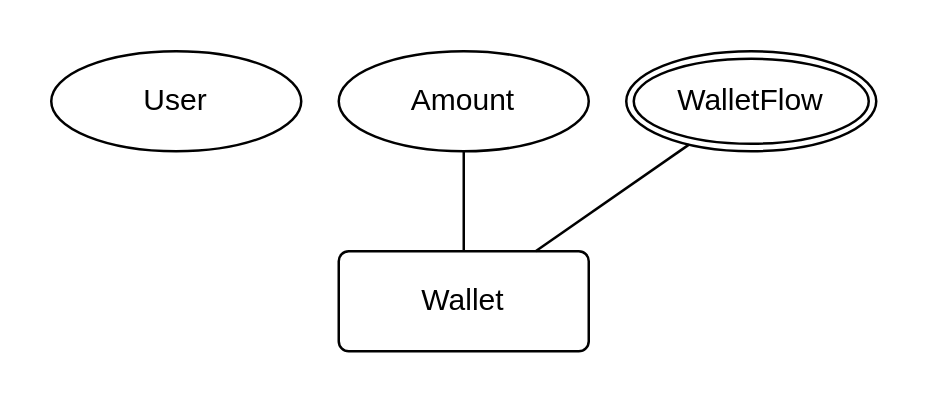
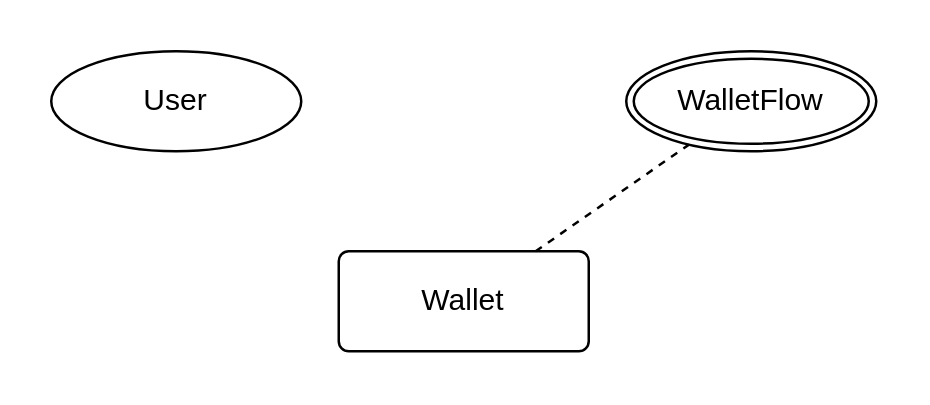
node "Amount": removed
edge "WalletFlow" -- "Wallet": style solid -> dashed
edge "Amount" -- "Wallet": removed
